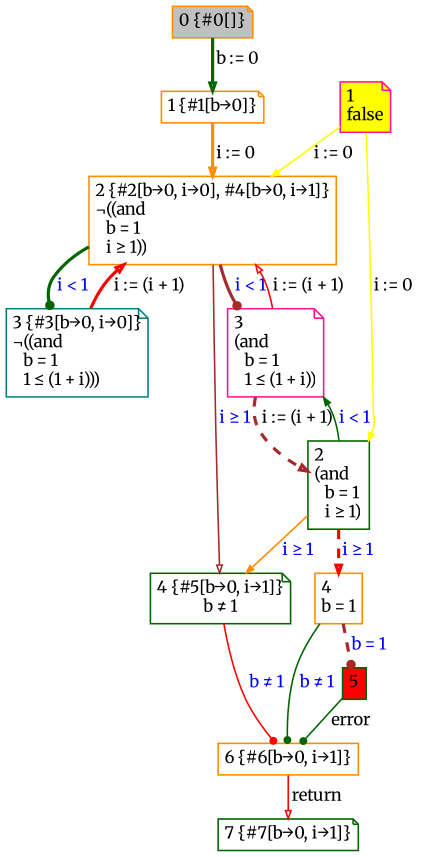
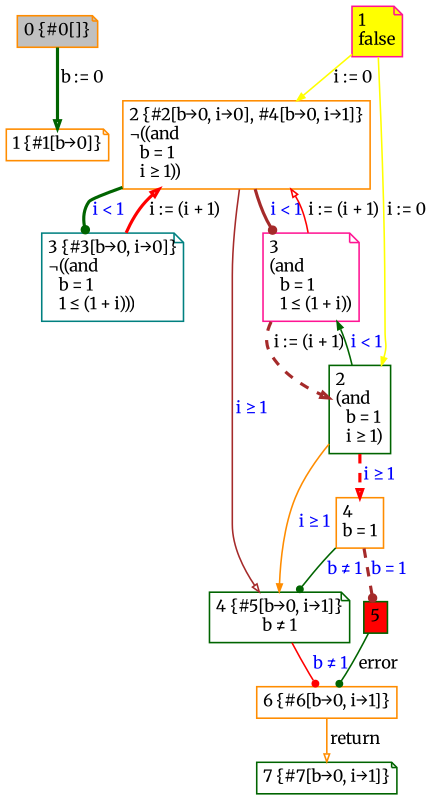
edge "1 {#1[b→0]}" -> "2 {#2[b→0, i→0], #4[b→0, i→1]} ¬((and b = 1 i ≥ 1))": removed, label "i := 0"
edge "4 b = 1" -> "6 {#6[b→0, i→1]}": now "4 b = 1" -> "4 {#5[b→0, i→1]} b ≠ 1"
edge "6 {#6[b→0, i→1]}" -> "7 {#7[b→0, i→1]}": color red -> darkorange
